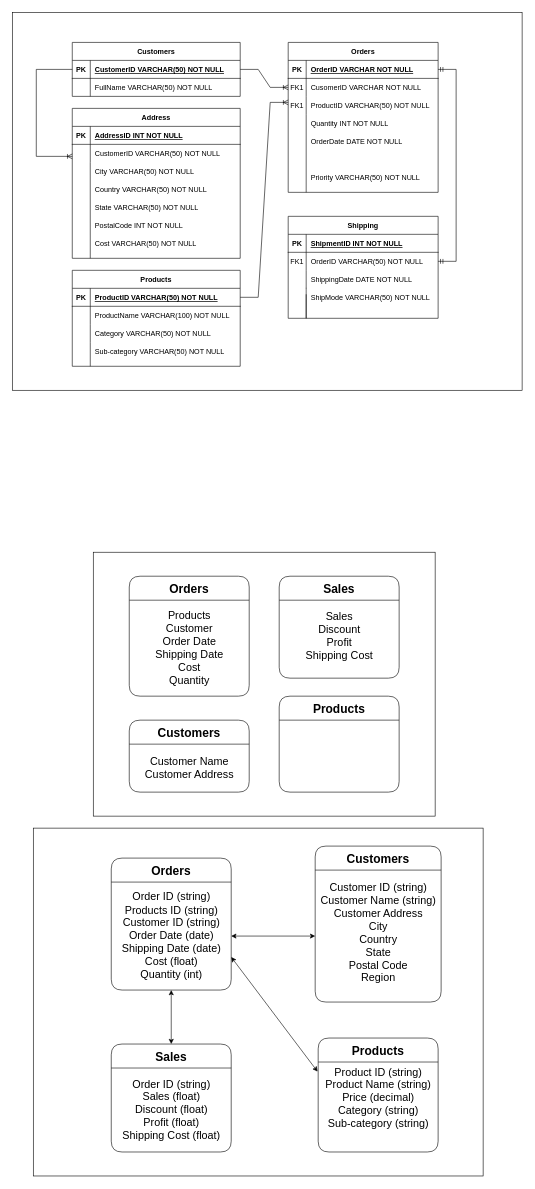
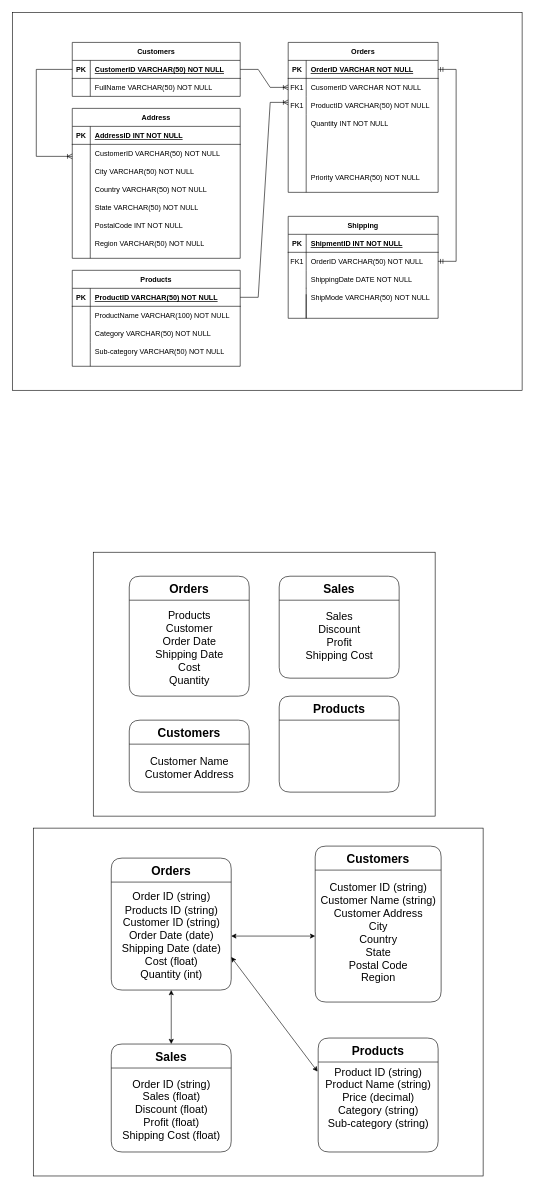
node "OrderDate DATE NOT NULL": removed
node "Cost VARCHAR(50) NOT NULL": label "Cost VARCHAR(50) NOT NULL" -> "Region VARCHAR(50) NOT NULL"
